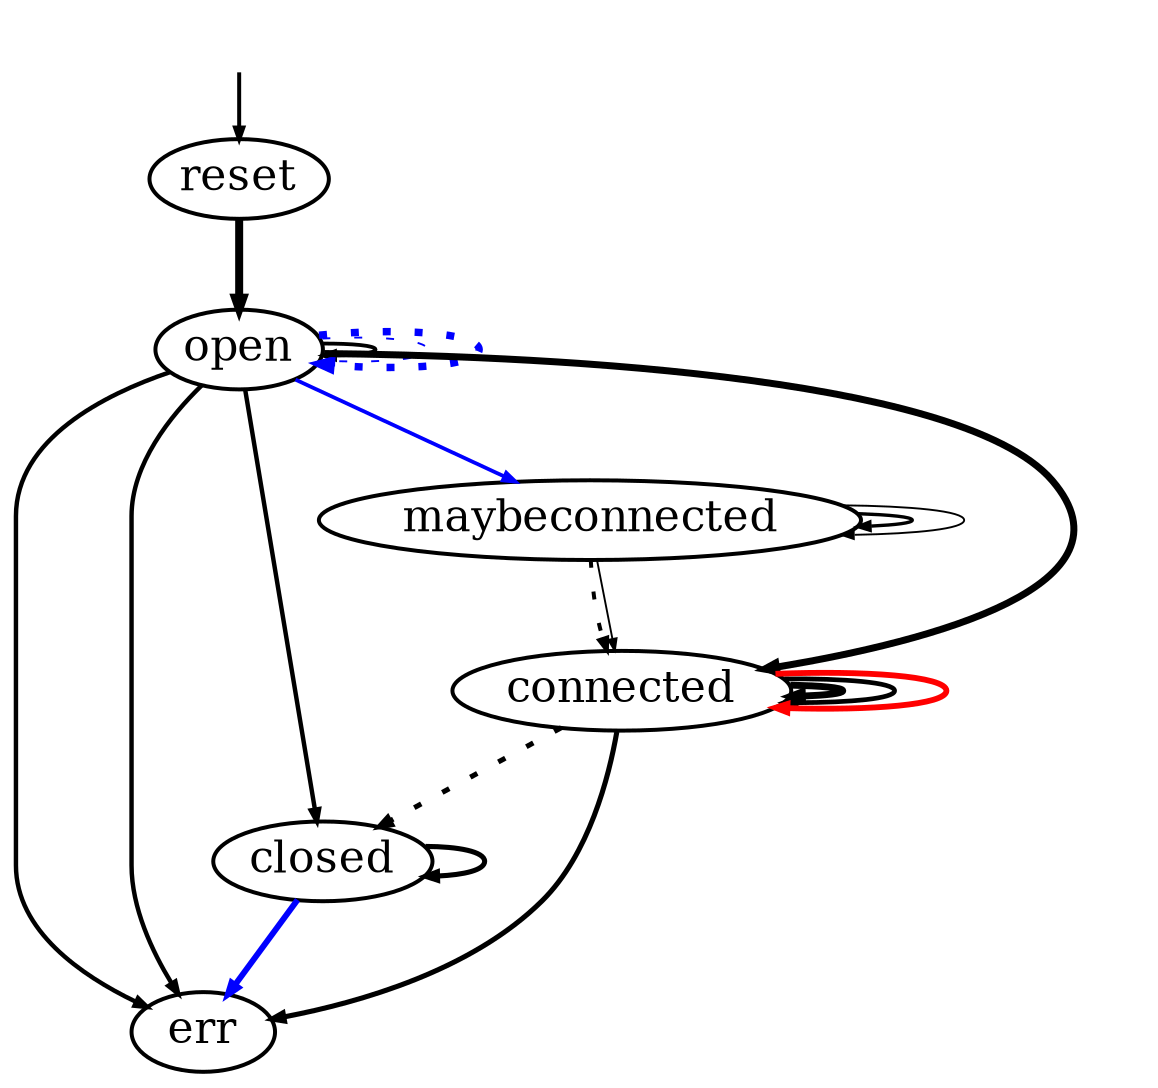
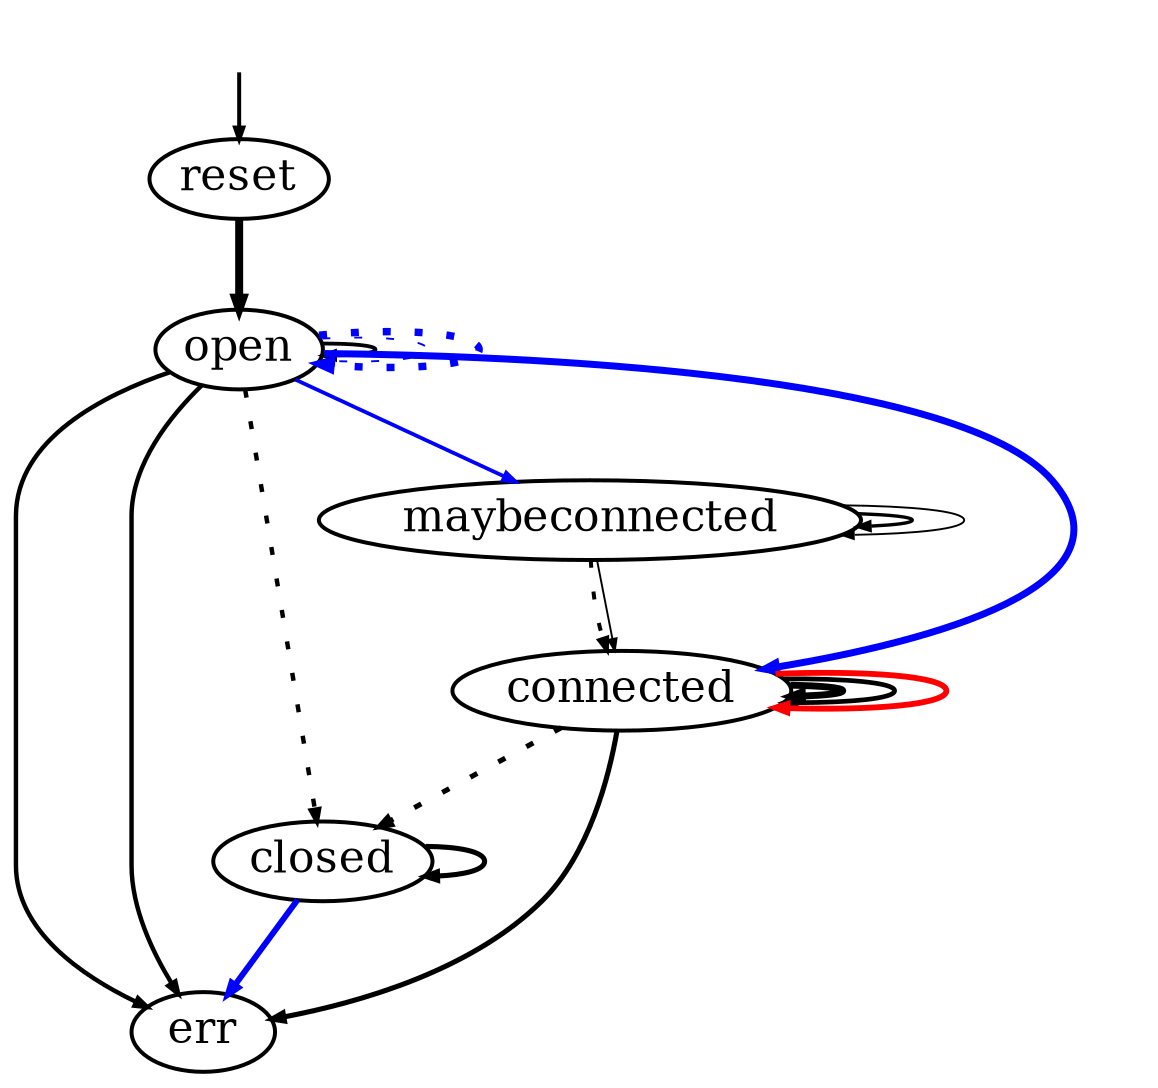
edge "open" -> "connected": color black -> blue
edge "open" -> "closed": style solid -> dotted
